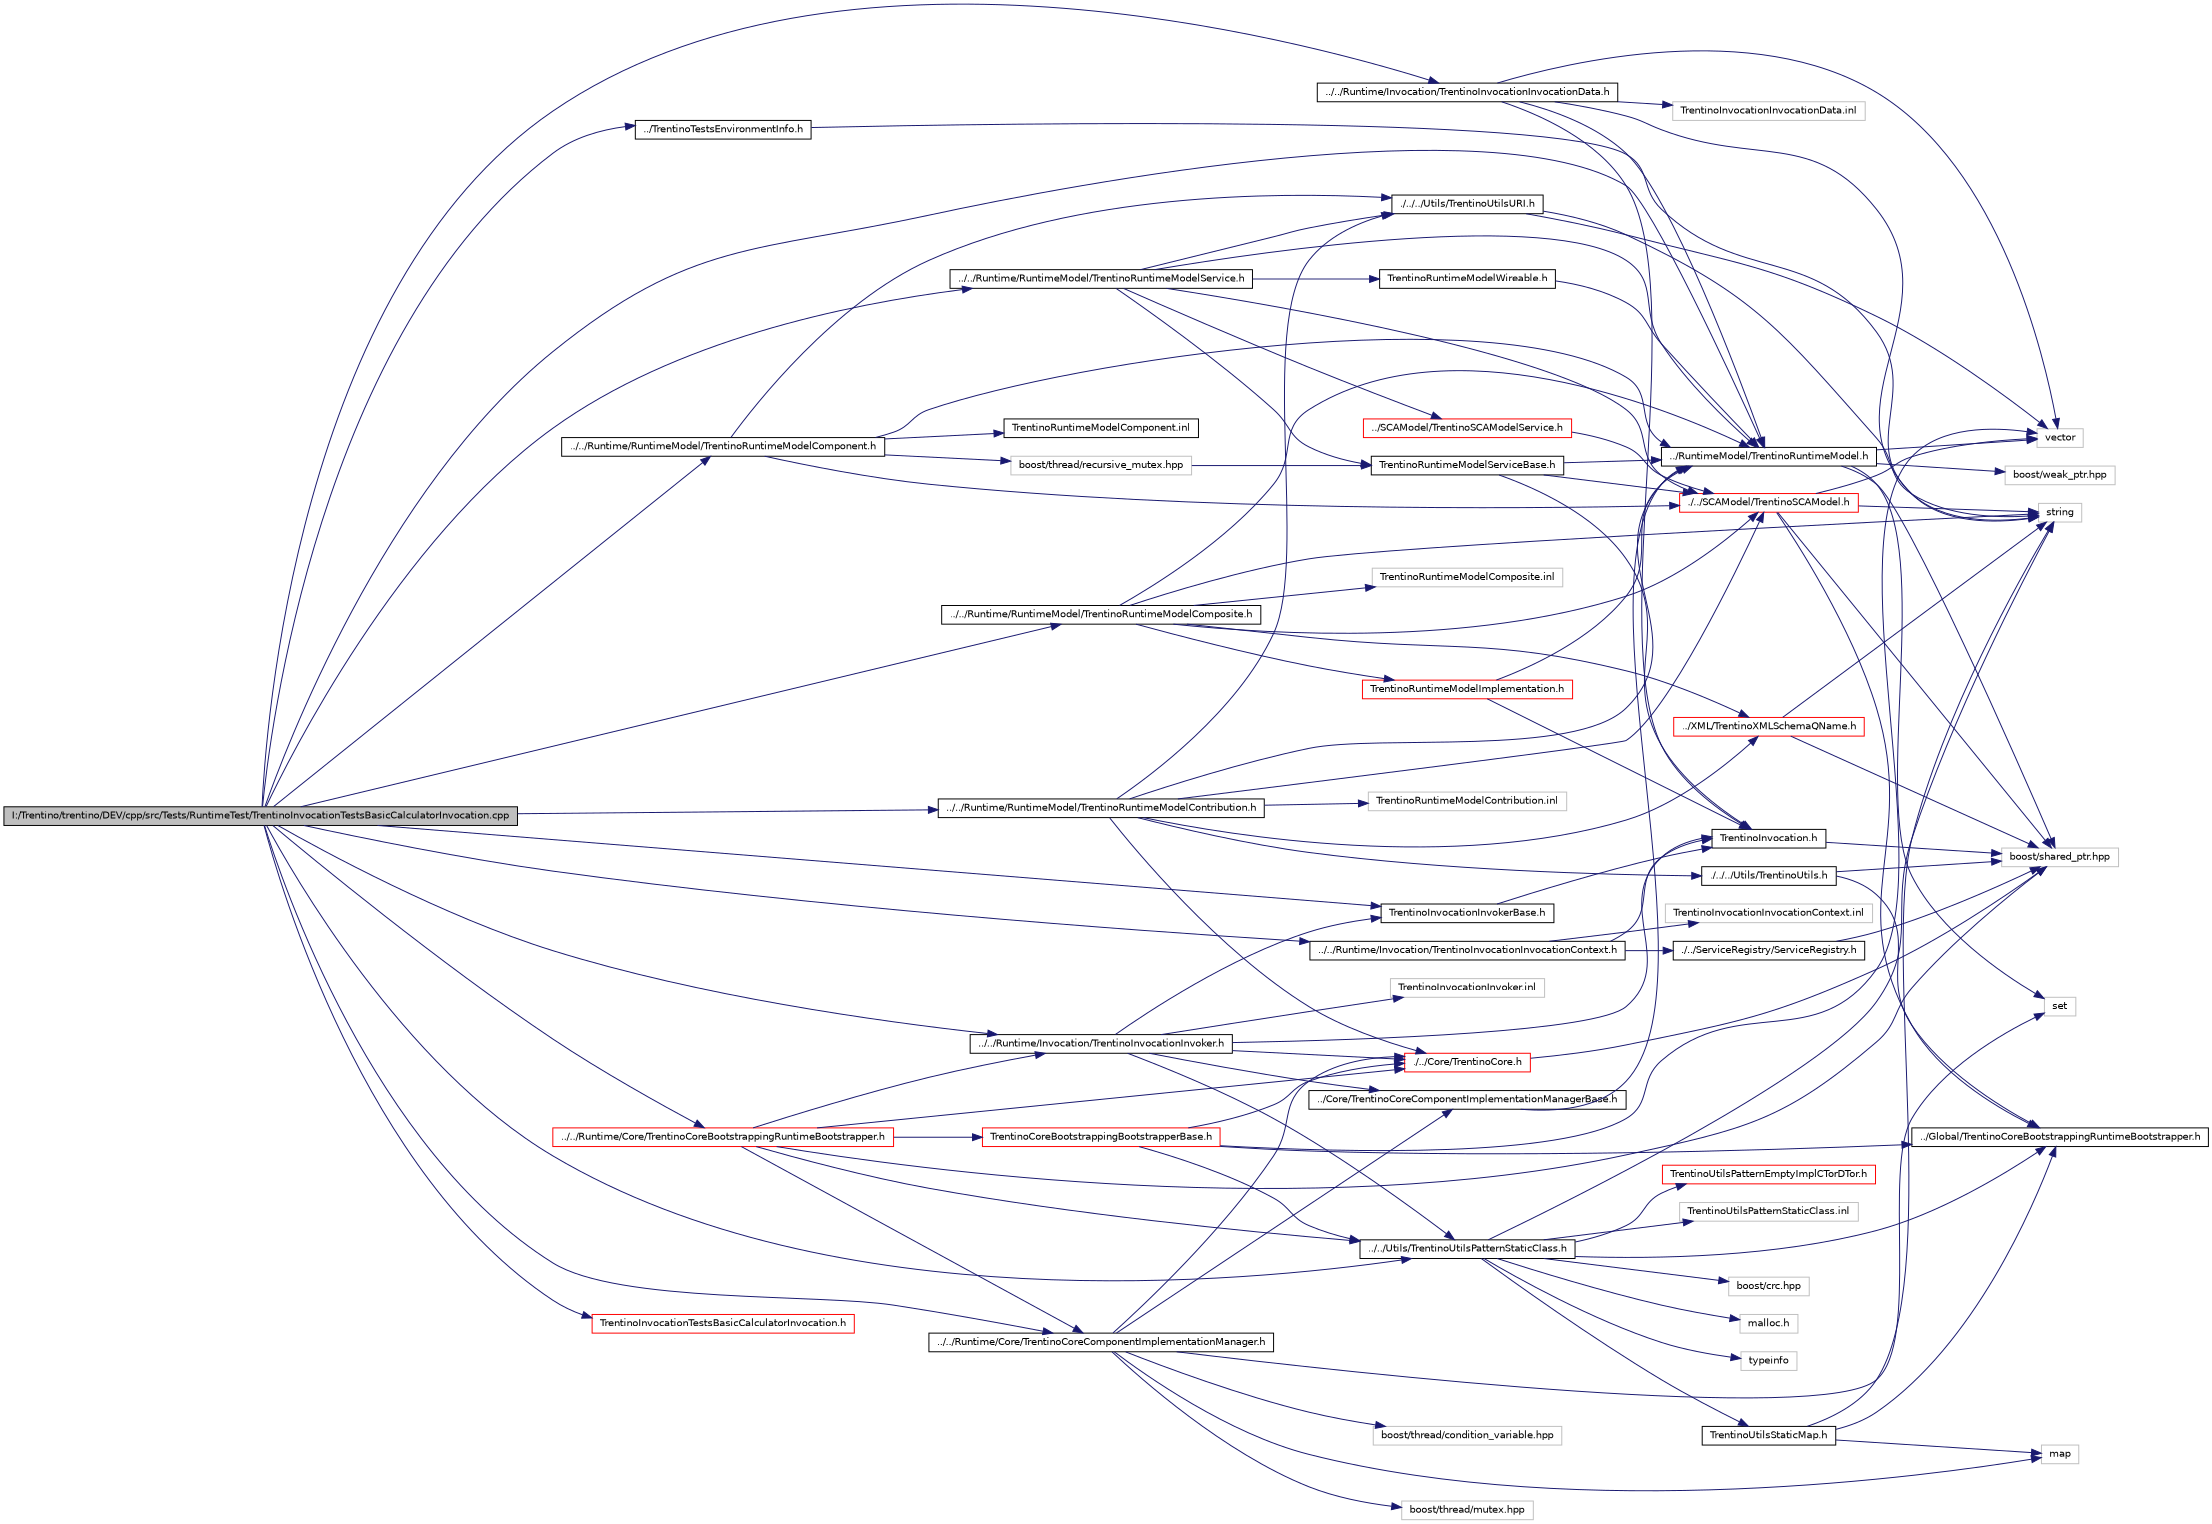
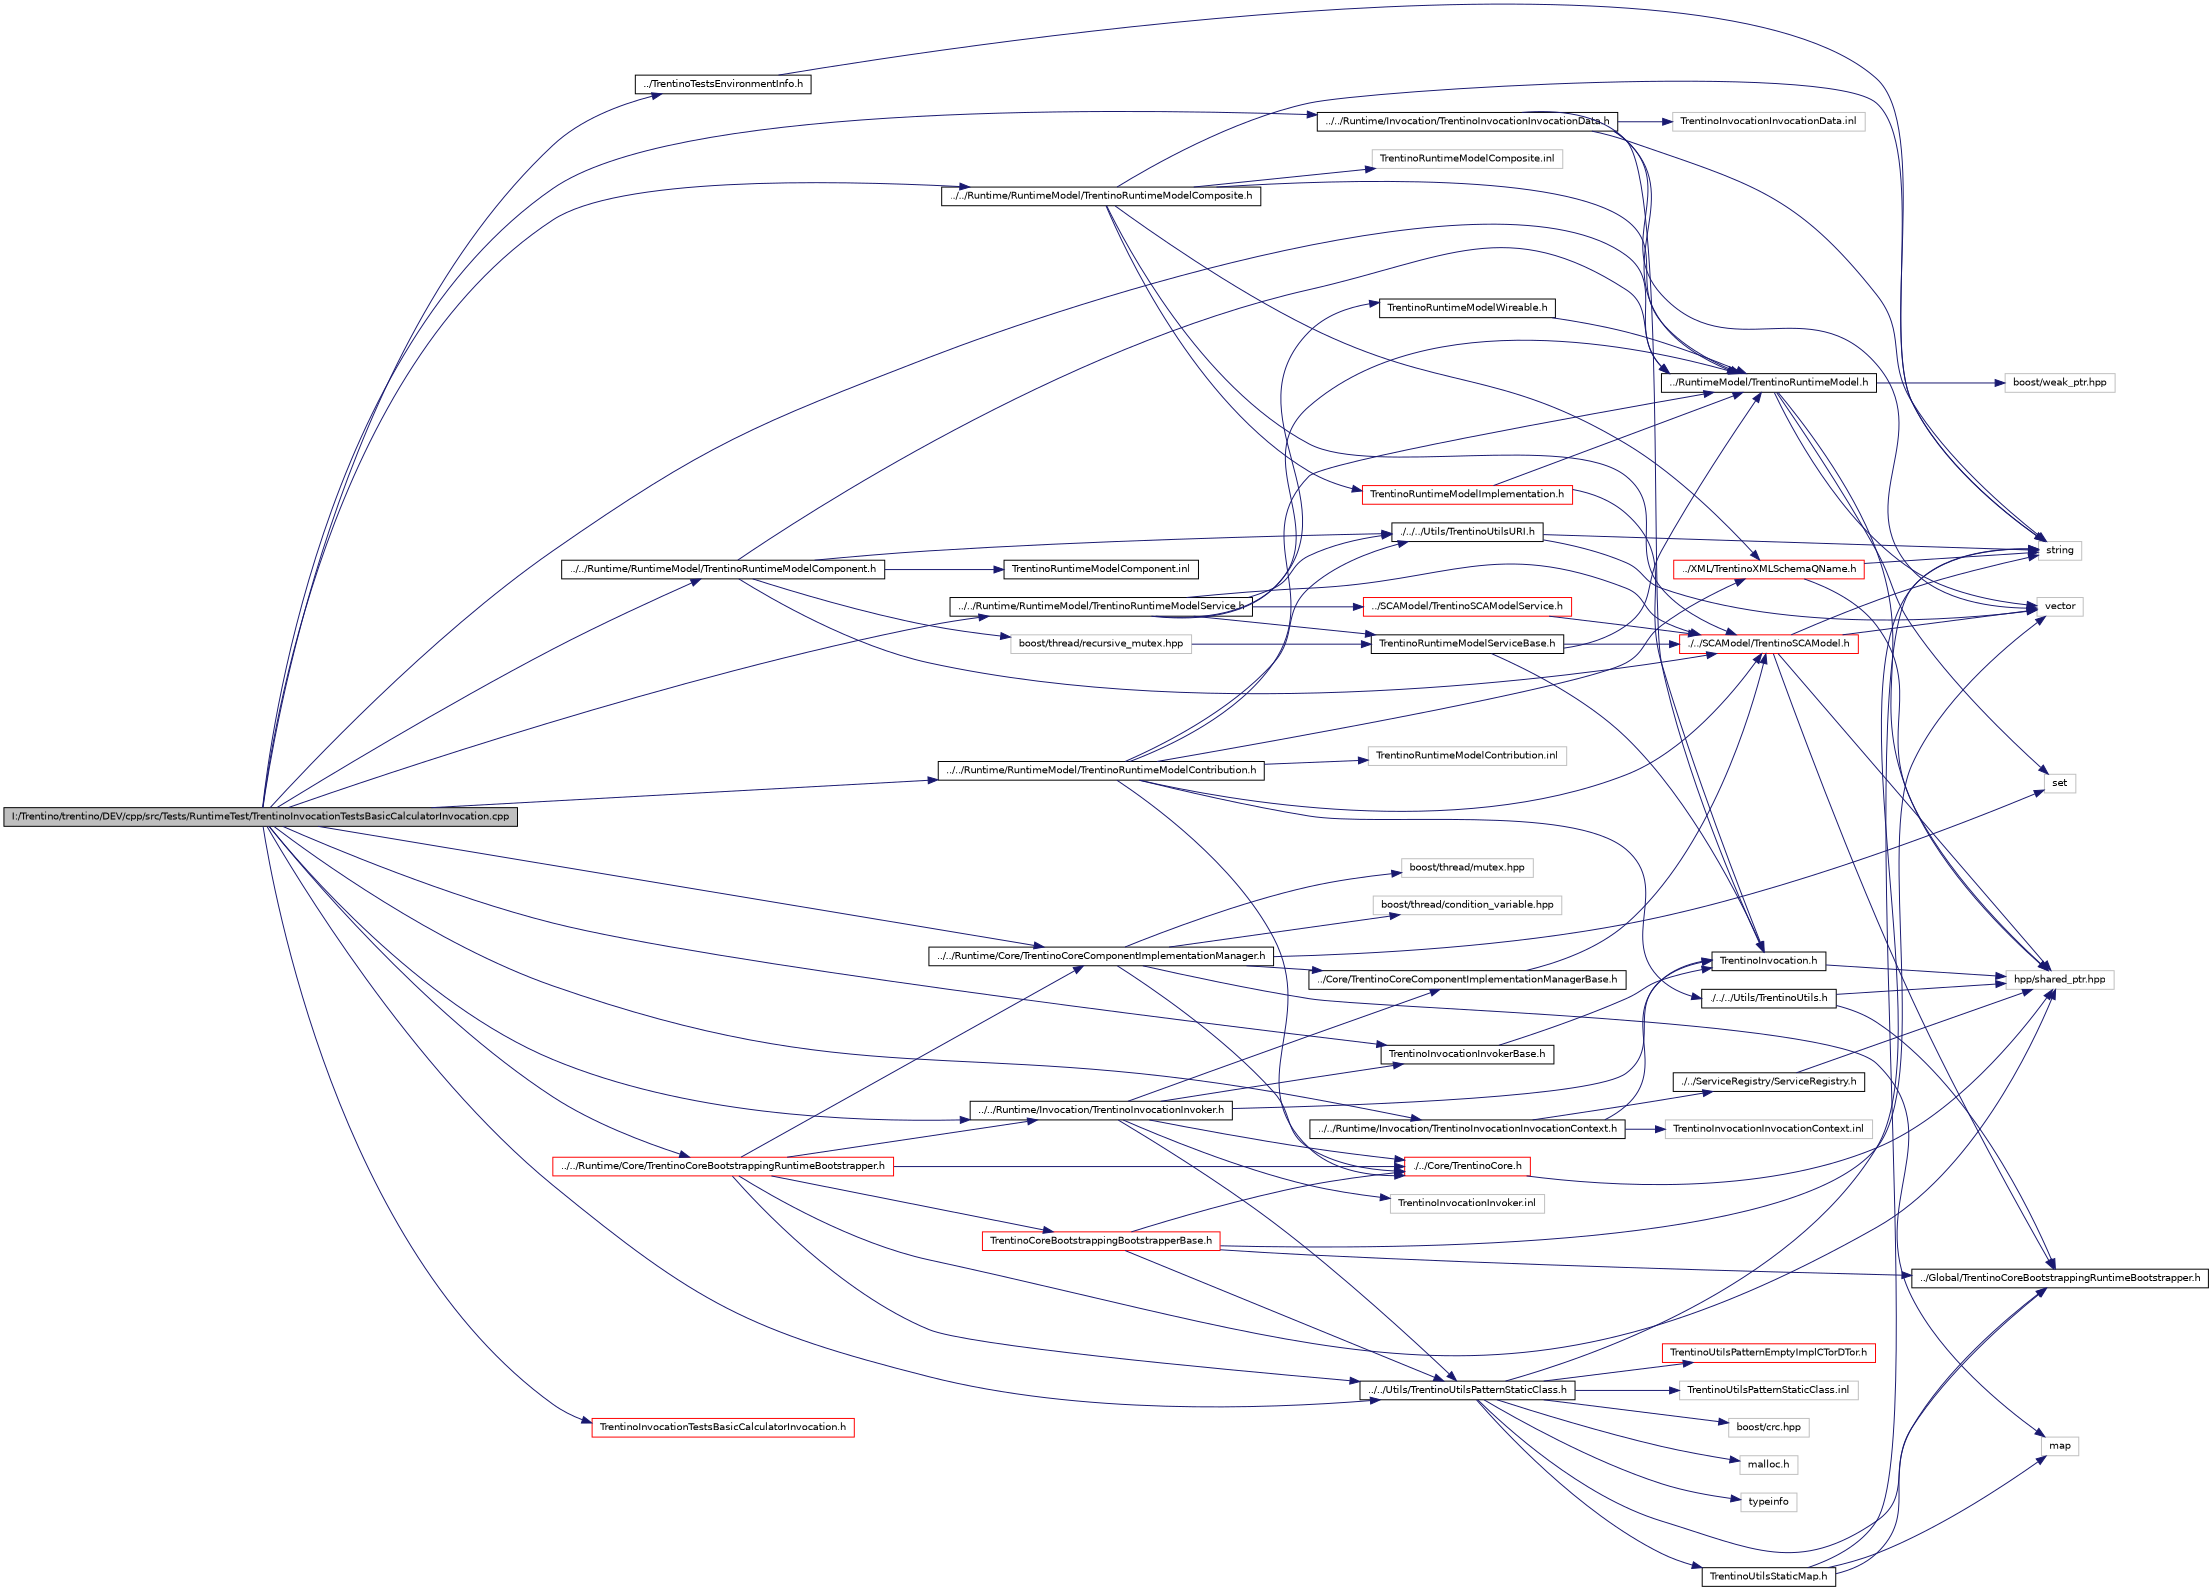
edge "../Core/TrentinoCoreComponentImplementationManagerBase.h" -> "../RuntimeModel/TrentinoRuntimeModel.h": now "../Core/TrentinoCoreComponentImplementationManagerBase.h" -> "./../SCAModel/TrentinoSCAModel.h"
node "boost/shared_ptr.hpp": label "boost/shared_ptr.hpp" -> "hpp/shared_ptr.hpp"
